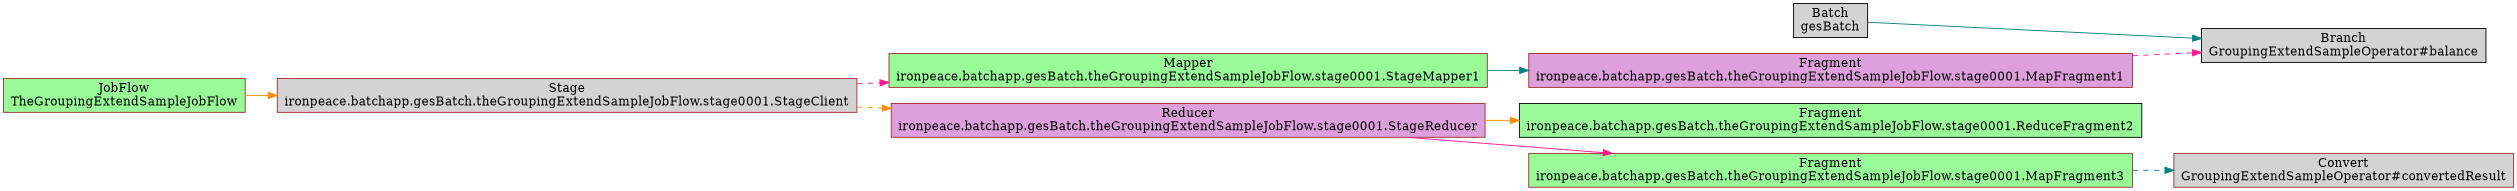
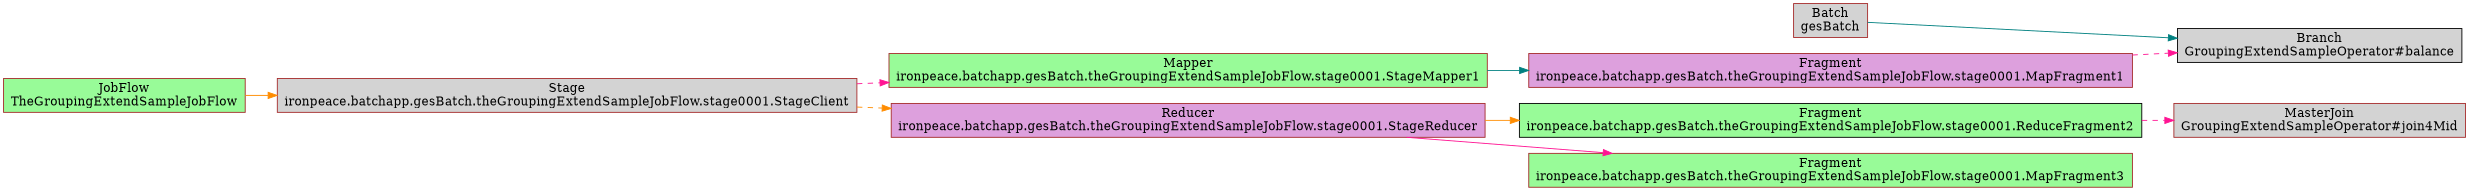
node "Batch gesBatch": color black -> brown
node "MasterJoin GroupingExtendSampleOperator#join4Mid": added
node "Convert GroupingExtendSampleOperator#convertedResult": removed
